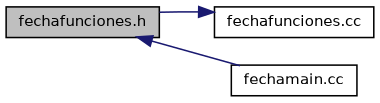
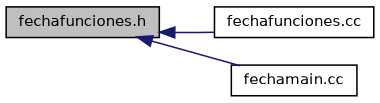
edge "fechafunciones.h" -> "fechafunciones.cc": reversed
